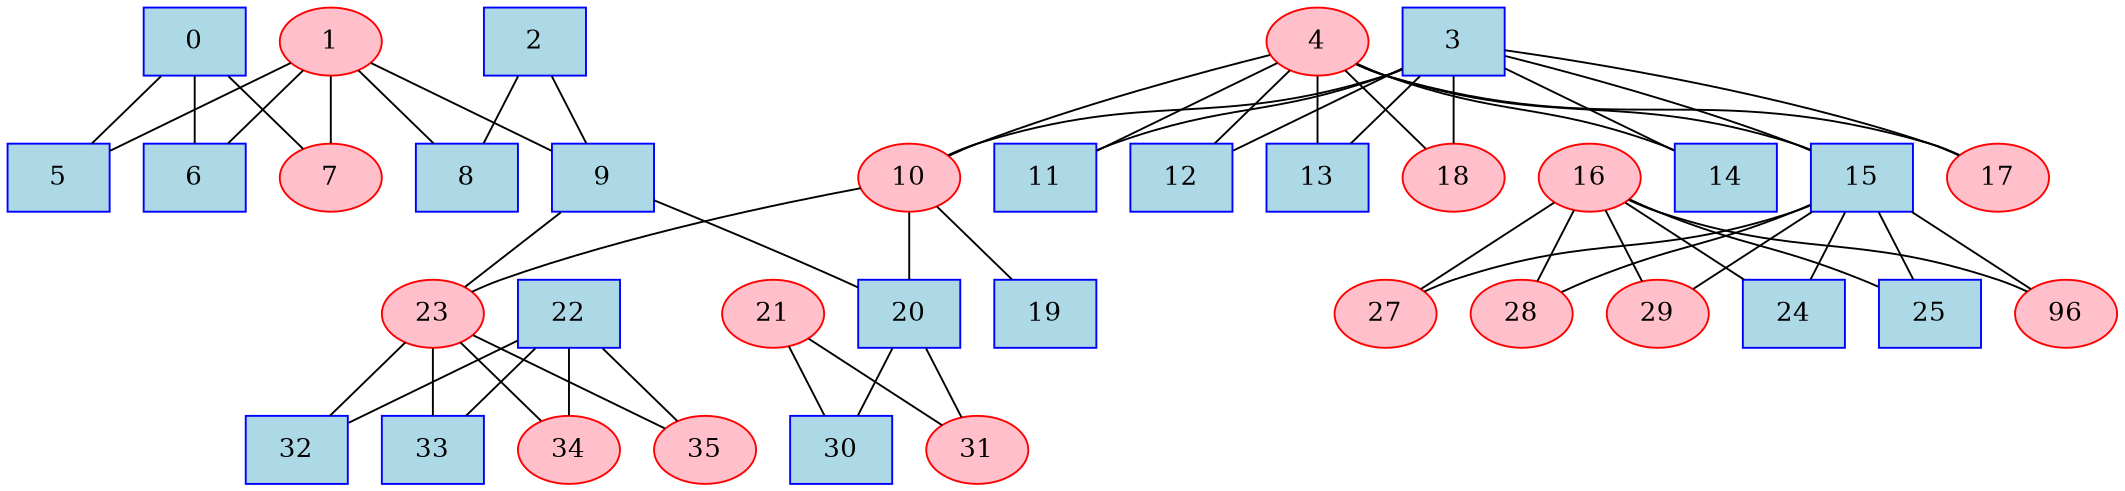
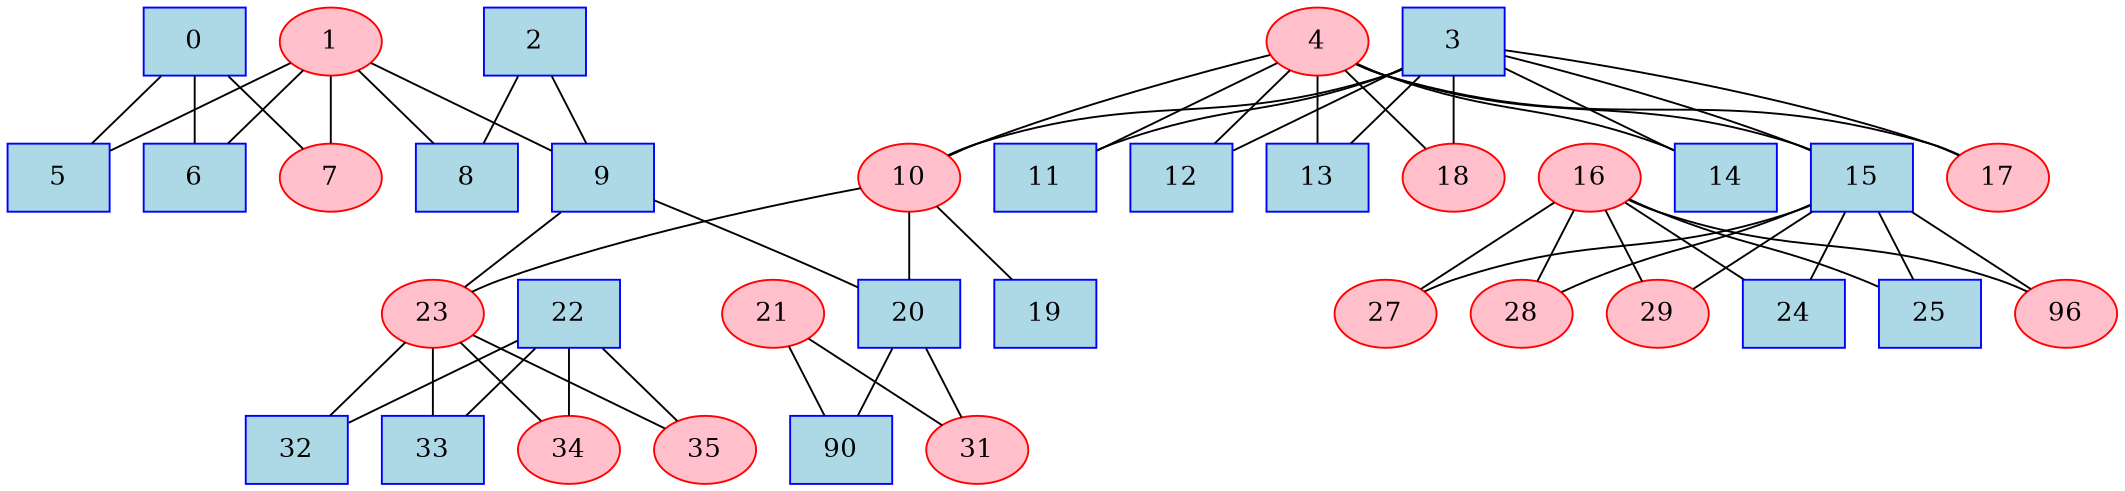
node "30": label "30" -> "90"
